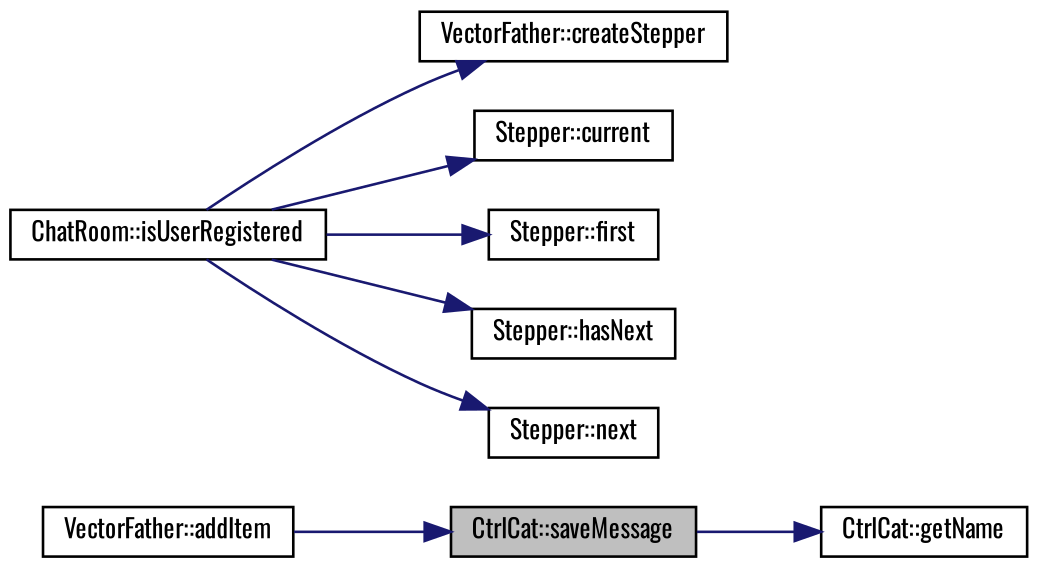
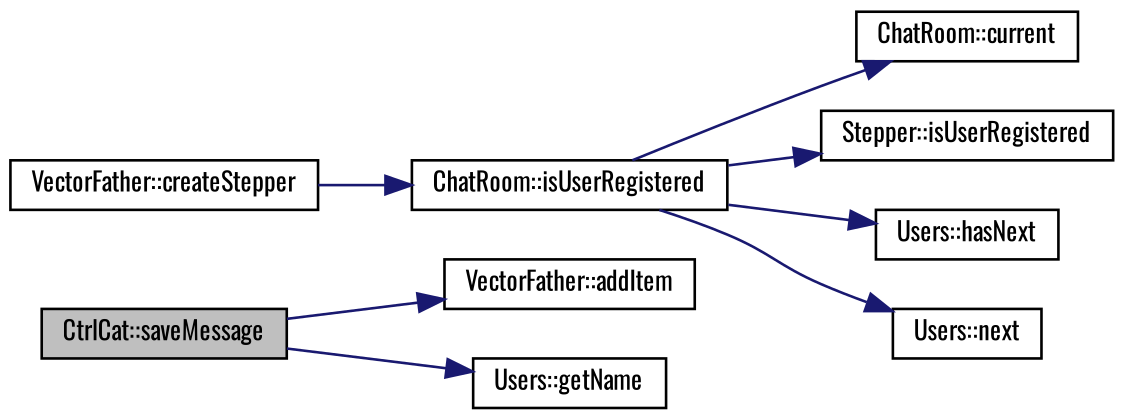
edge "ChatRoom::isUserRegistered" -> "VectorFather::createStepper": reversed
node "Stepper::current": label "Stepper::current" -> "ChatRoom::current"
node "Stepper::first": label "Stepper::first" -> "Stepper::isUserRegistered"
node "Stepper::hasNext": label "Stepper::hasNext" -> "Users::hasNext"
node "Stepper::next": label "Stepper::next" -> "Users::next"
edge "VectorFather::addItem" -> "CtrlCat::saveMessage": reversed
node "CtrlCat::getName": label "CtrlCat::getName" -> "Users::getName"
